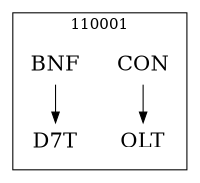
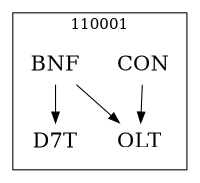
edge "BNF" -> "OLT": added
